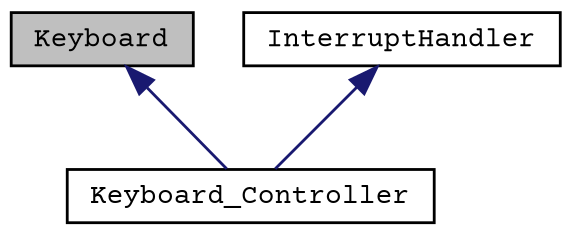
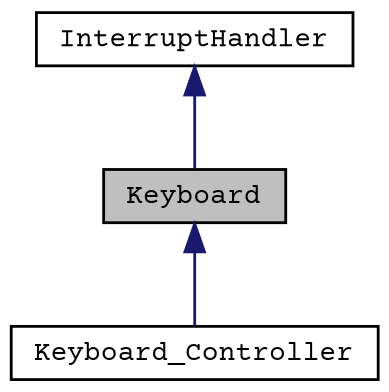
edge "Keyboard_Controller" -> "InterruptHandler": now "Keyboard" -> "InterruptHandler"
